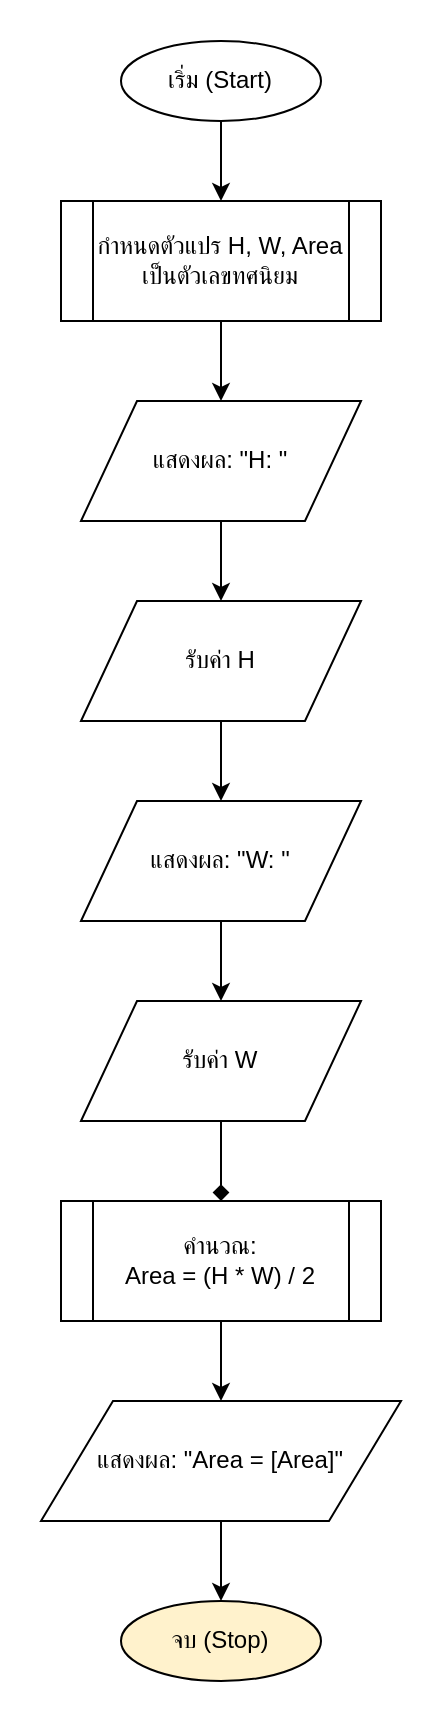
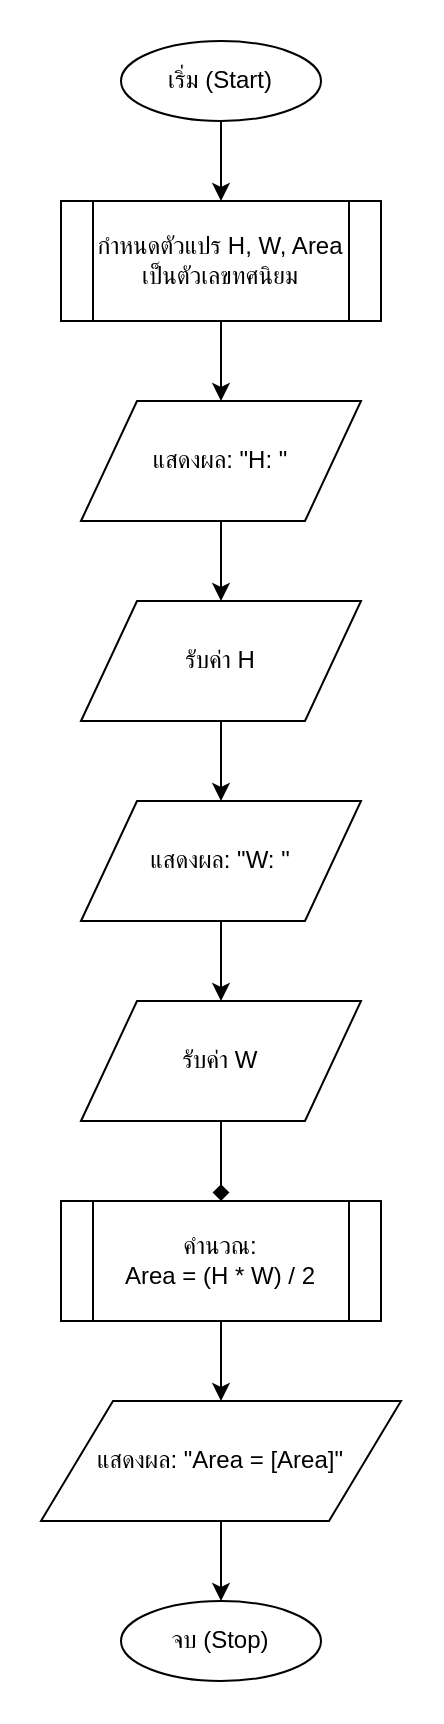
node "จบ (Stop)": fillcolor #fff2cc -> #ffffff
